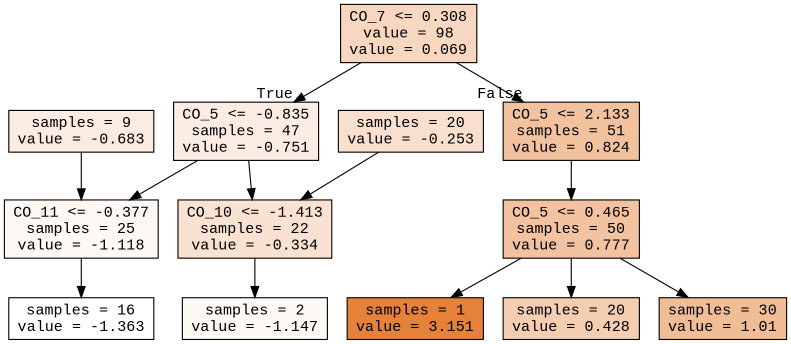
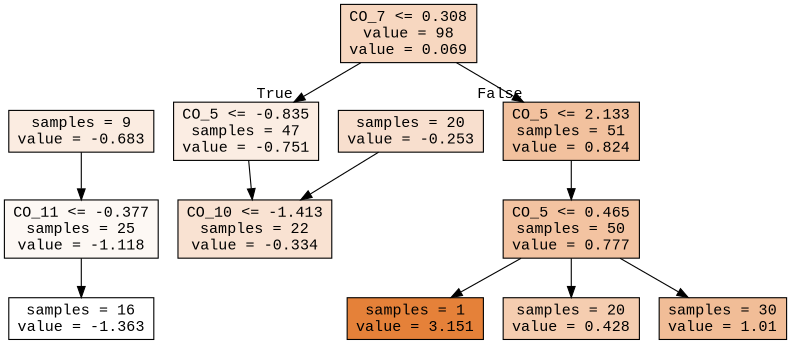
edge "СО_5 <= -0.835 samples = 47 value = -0.751" -> "СО_11 <= -0.377 samples = 25 value = -1.118": removed
node "samples = 2 value = -1.147": removed
